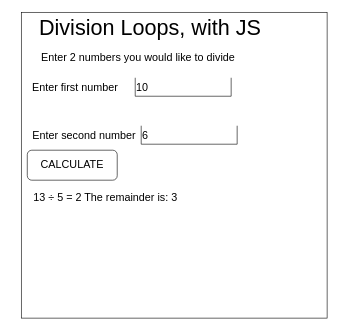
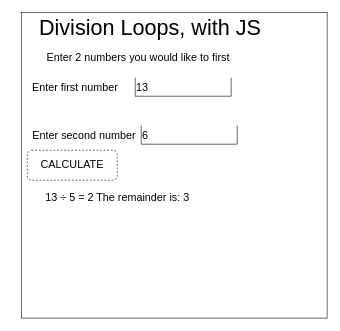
node "Enter 2 numbers you would like to divide": label "Enter 2 numbers you would like to divide" -> "Enter 2 numbers you would like to first"
node "10": label "10" -> "13"
node "CALCULATE": style solid -> dashed
node "13 ÷ 5 = 2 The remainder is: 3": moved (105, 198) -> (117, 198)
